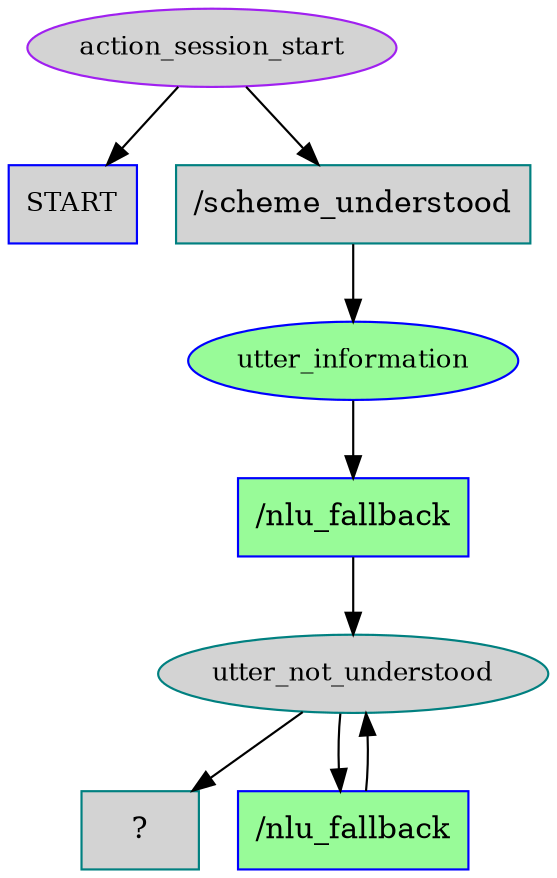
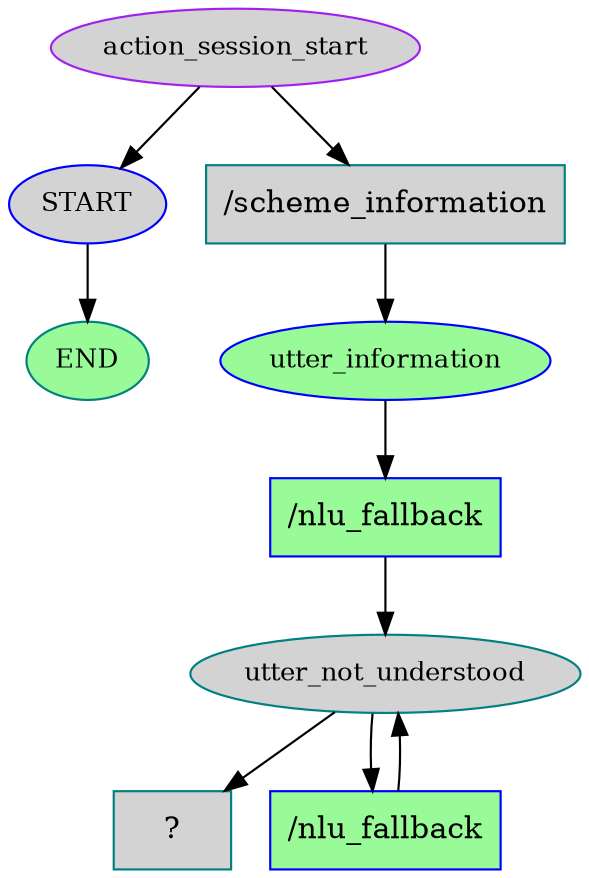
node "START": shape box -> ellipse
node "/scheme_understood": label "/scheme_understood" -> "/scheme_information"
node "END": added
